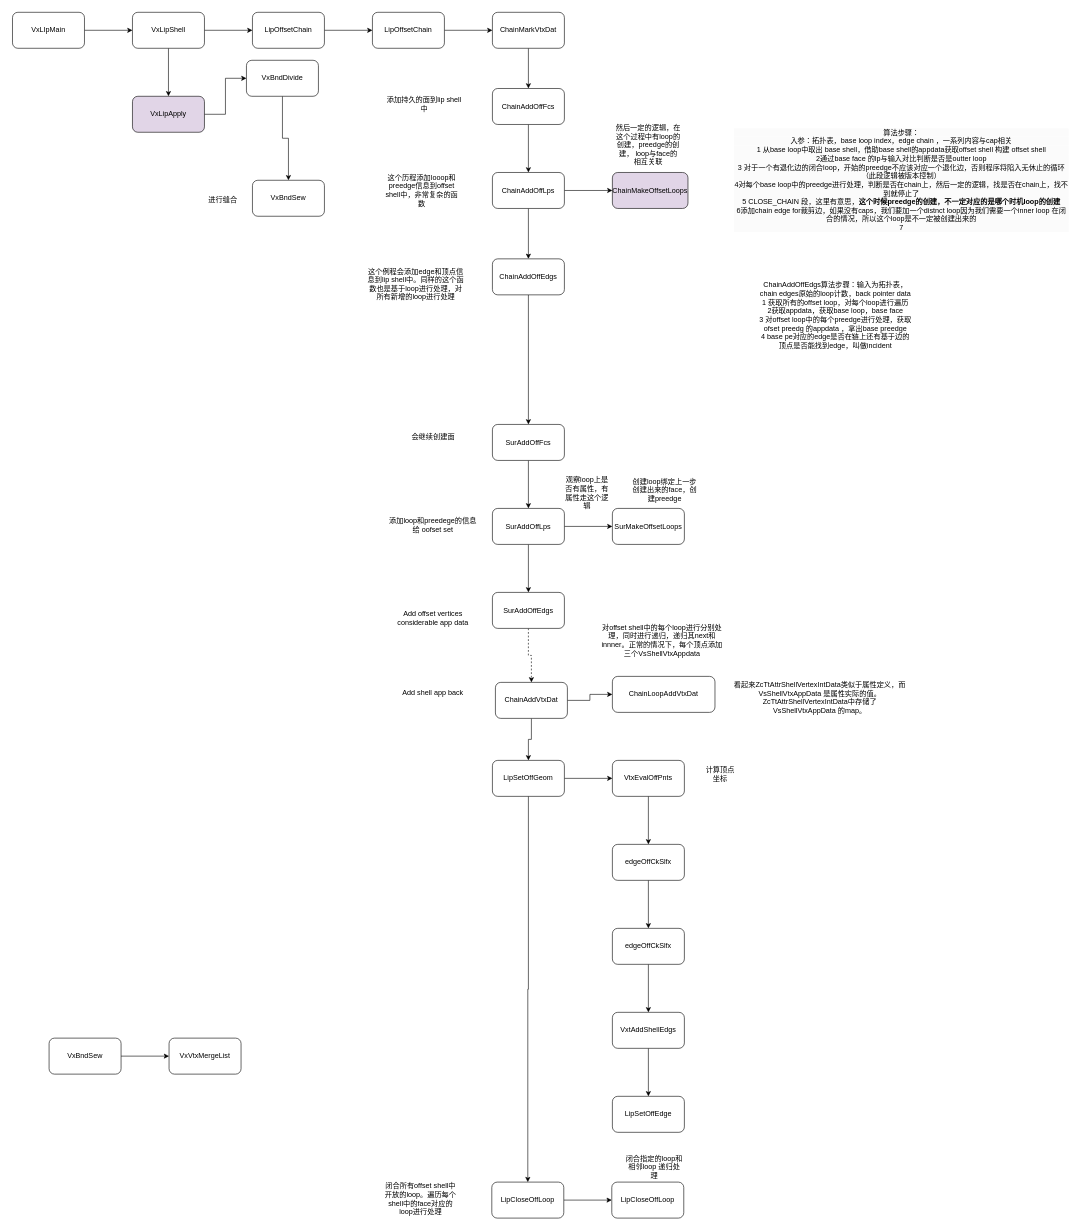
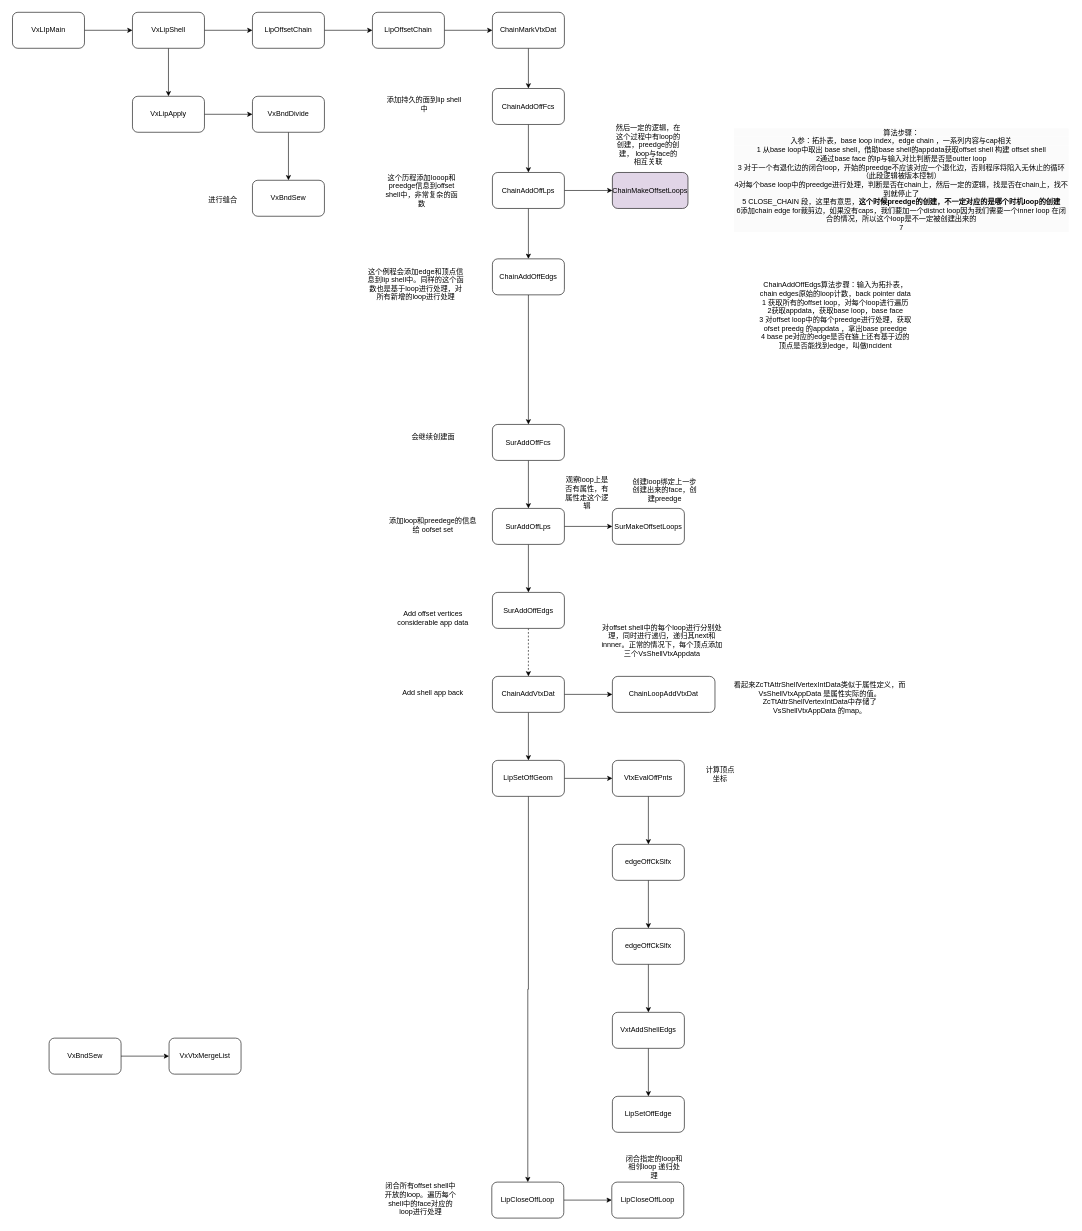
node "VxBndDivide": moved (282, 78) -> (288, 114)
node "VxLipApply": fillcolor #e1d5e7 -> #ffffff
node "ChainAddVtxDat": moved (531, 701) -> (528, 695)
